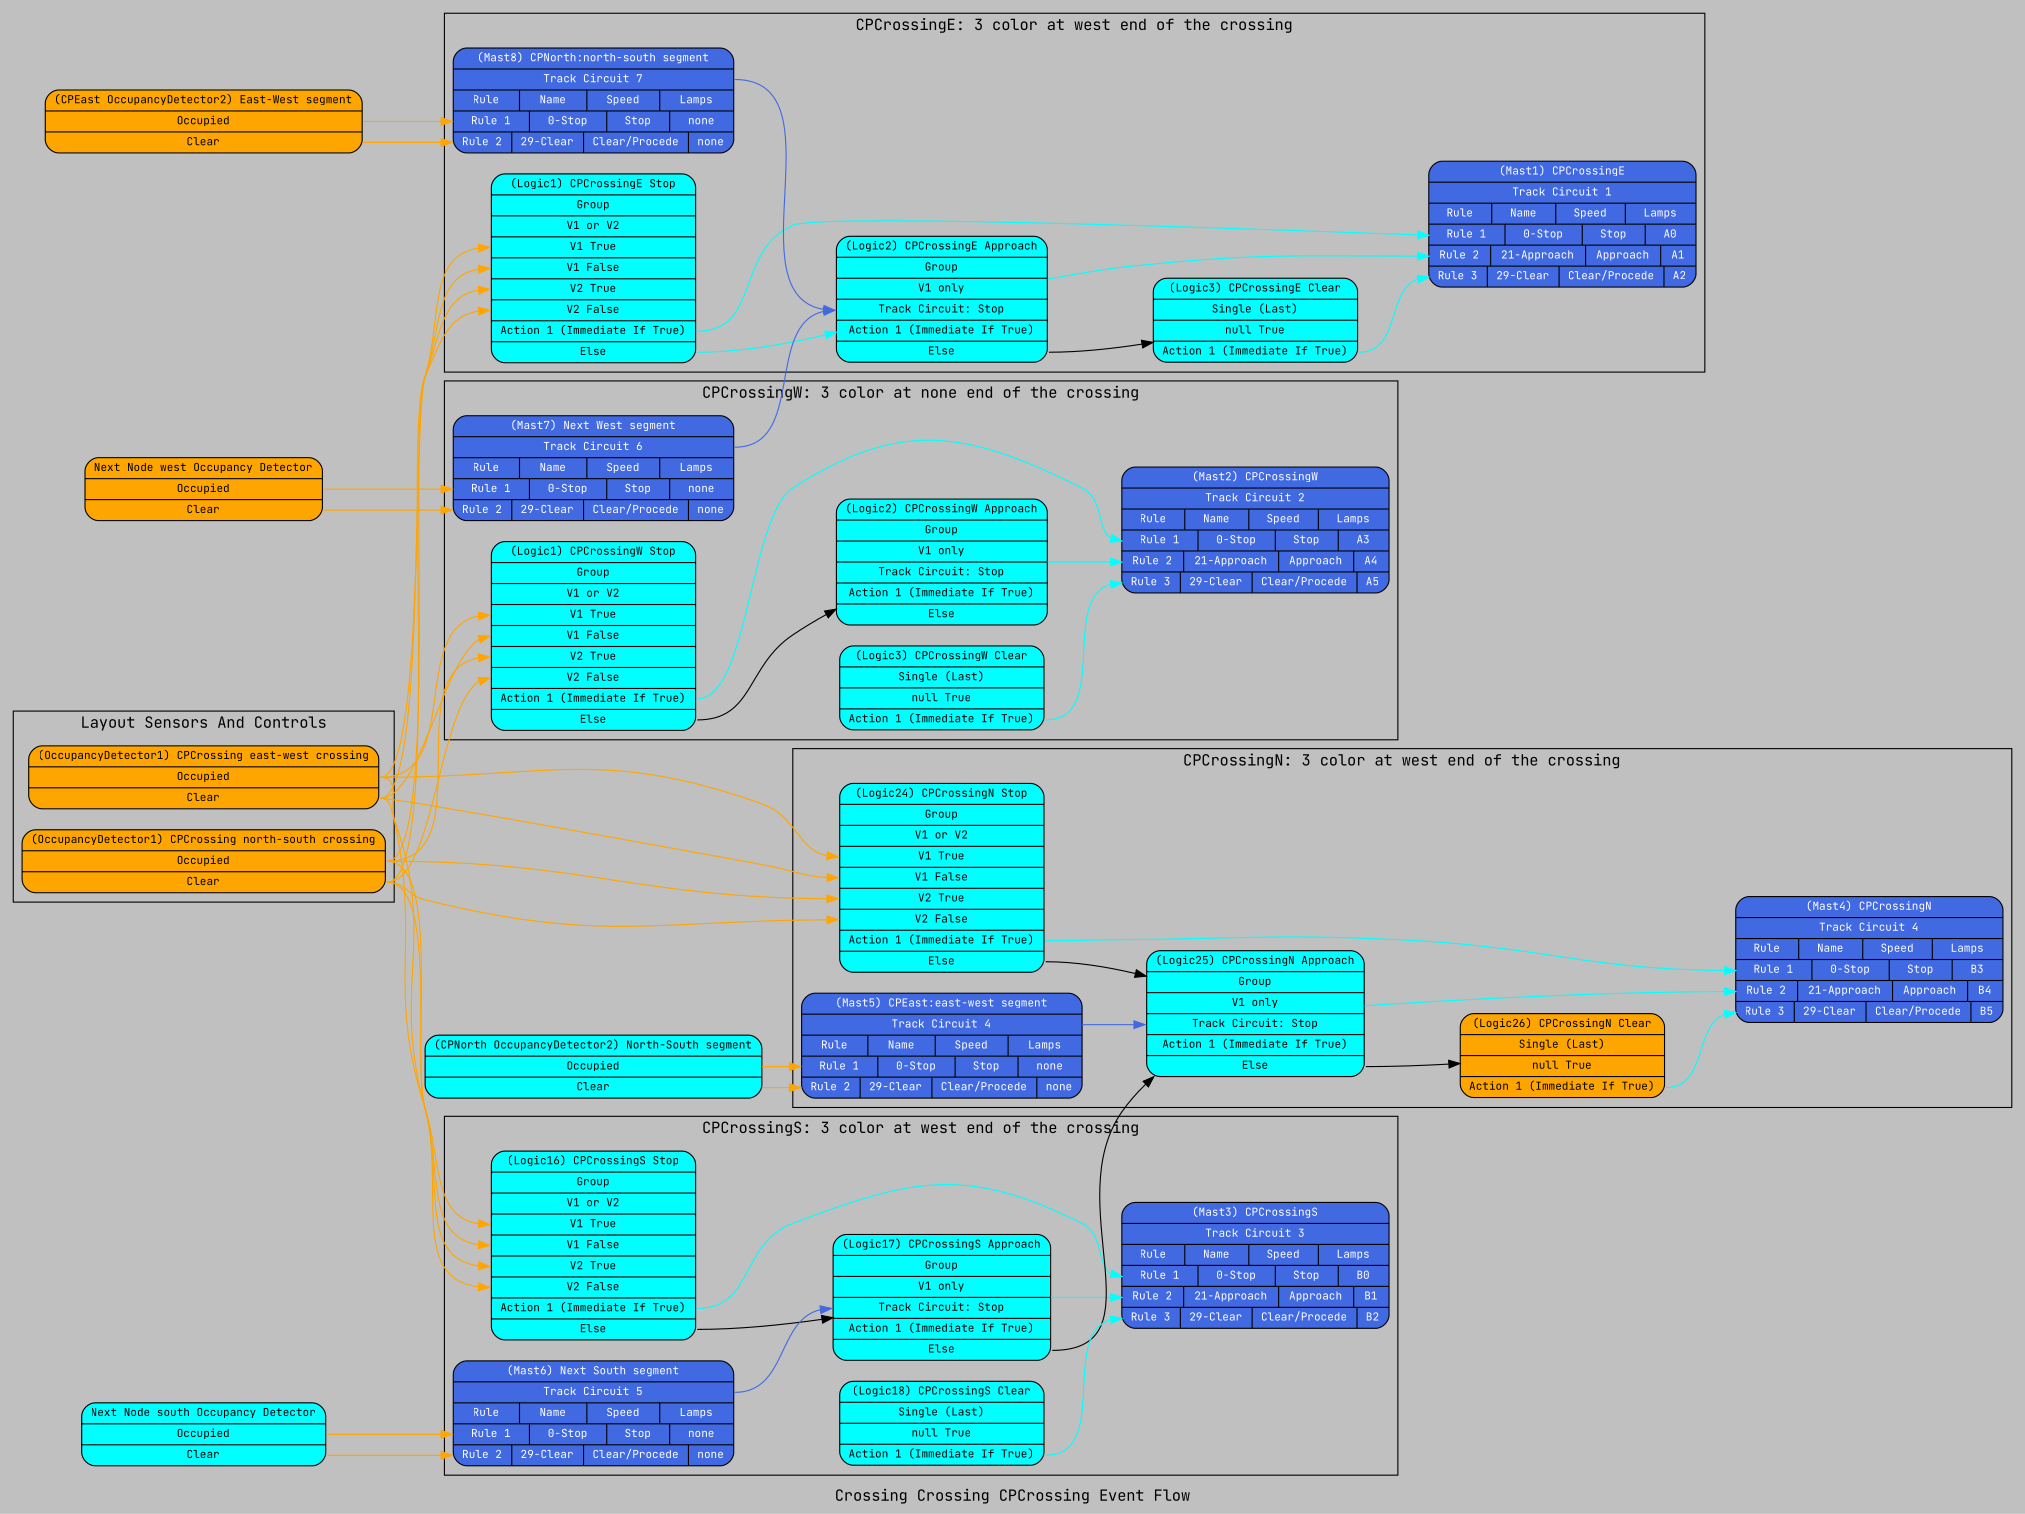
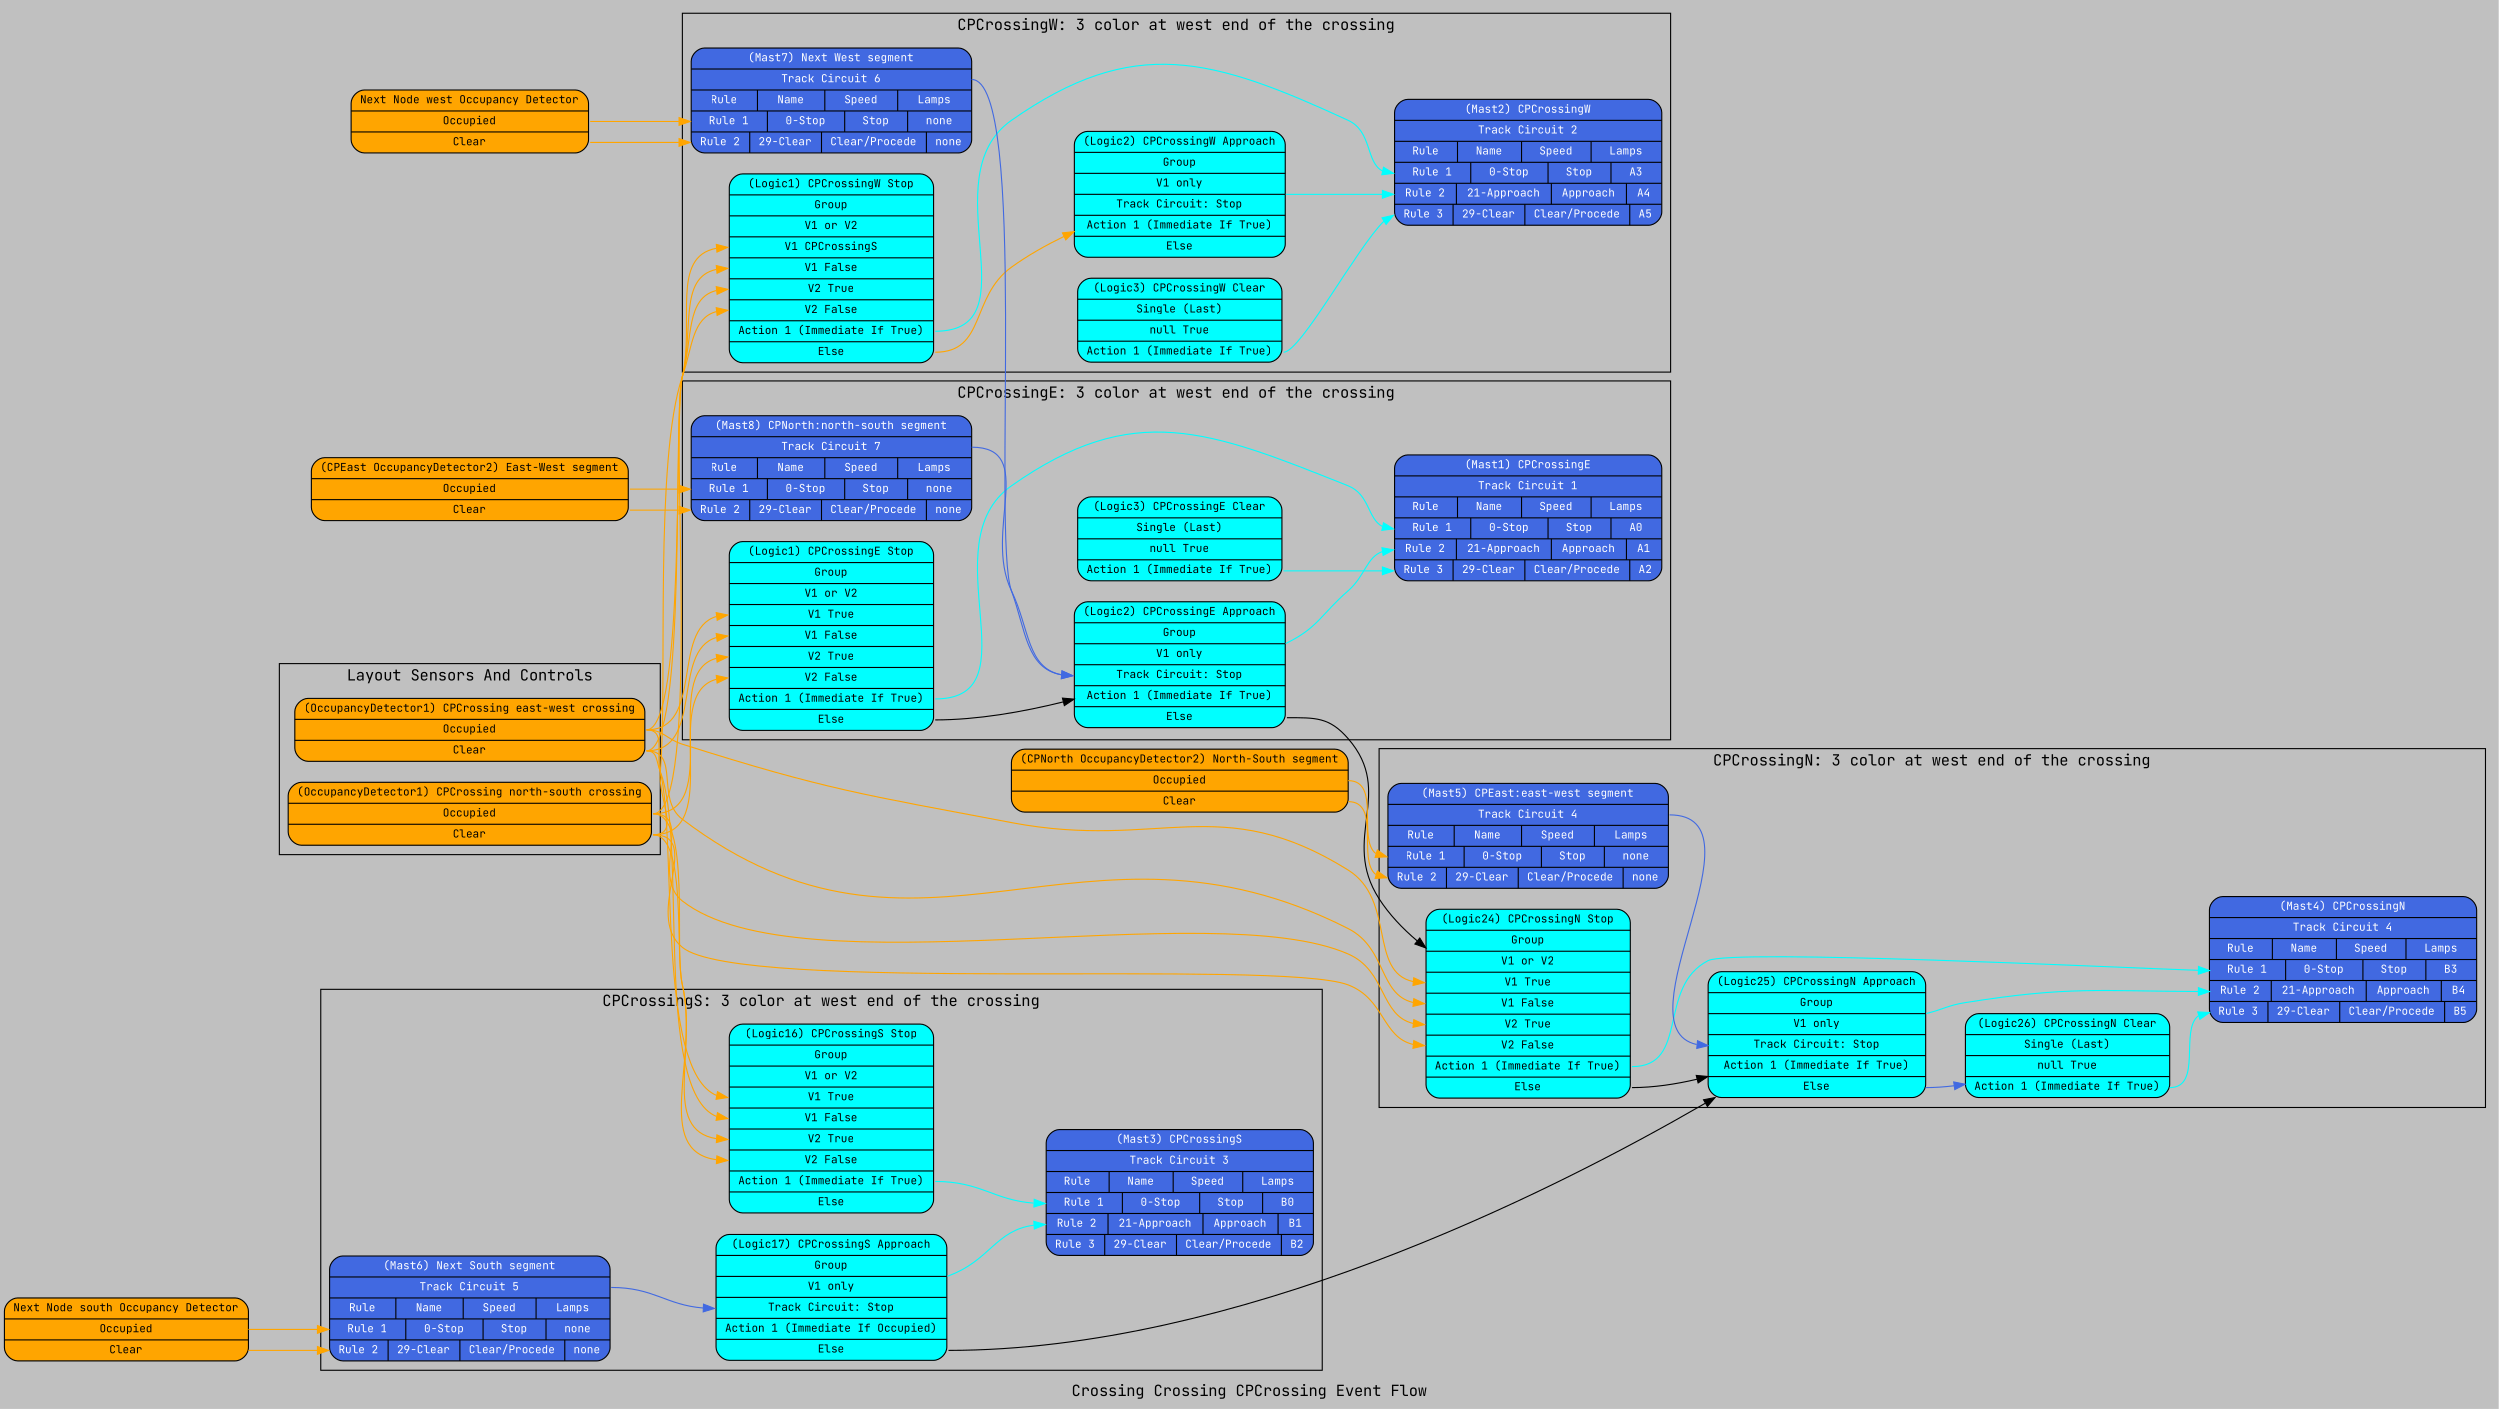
edge "(Logic1) CPCrossingE Stop" -> "(Logic2) CPCrossingE Approach": color cyan -> black
edge "(Logic2) CPCrossingE Approach" -> "(Logic3) CPCrossingE Clear": now "(Logic2) CPCrossingE Approach" -> "(Logic24) CPCrossingN Stop"
cluster "CPCrossingW: 3 color at none end of the crossing": label "CPCrossingW: 3 color at none end of the crossing" -> "CPCrossingW: 3 color at west end of the crossing"
node "(Logic1) CPCrossingW Stop": text "V1 True" -> "V1 CPCrossingS"
edge "(Logic1) CPCrossingW Stop" -> "(Logic2) CPCrossingW Approach": color black -> orange
node "(Logic26) CPCrossingN Clear": fillcolor orange -> cyan
edge "(Logic25) CPCrossingN Approach" -> "(Logic26) CPCrossingN Clear": color black -> RoyalBlue
node "(CPNorth OccupancyDetector2) North-South segment": fillcolor cyan -> orange
edge "(Logic16) CPCrossingS Stop" -> "(Logic17) CPCrossingS Approach": removed
node "(Logic17) CPCrossingS Approach": text "Action 1 (Immediate If True)" -> "Action 1 (Immediate If Occupied)"
node "(Logic18) CPCrossingS Clear": removed
node "Next Node south Occupancy Detector": fillcolor cyan -> orange
